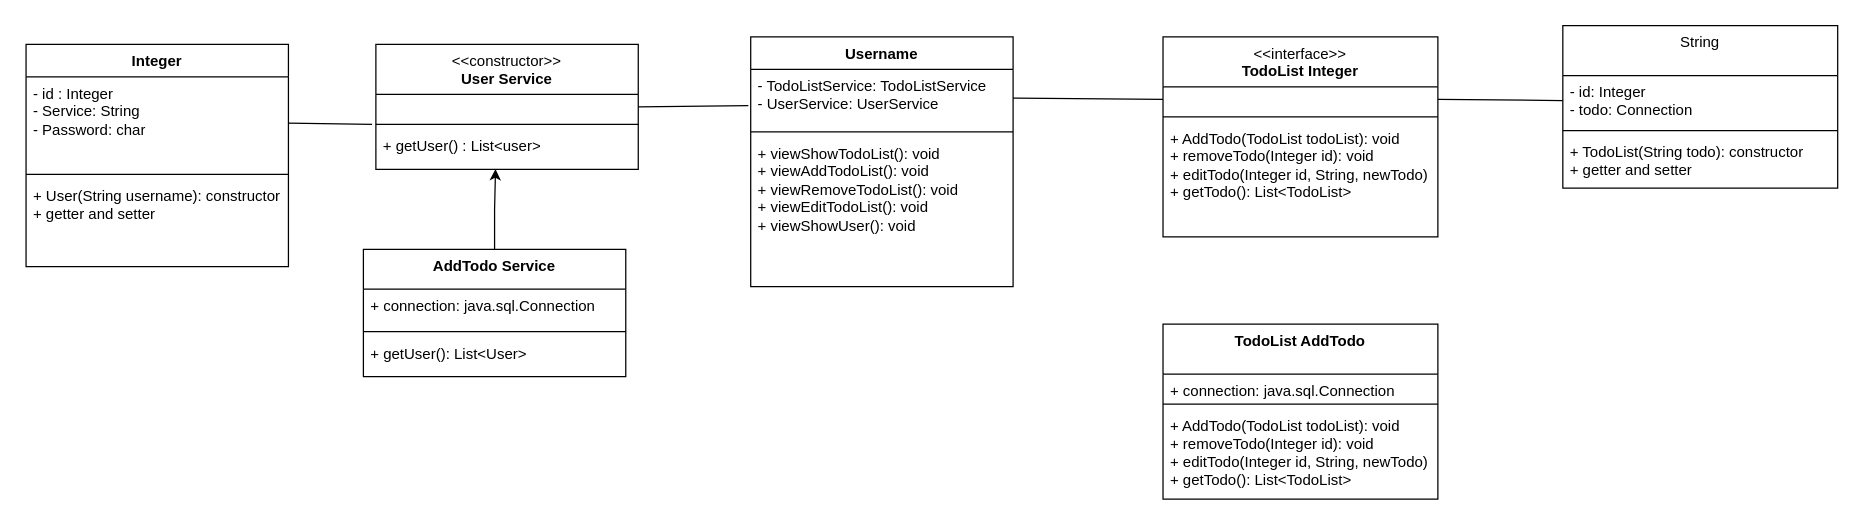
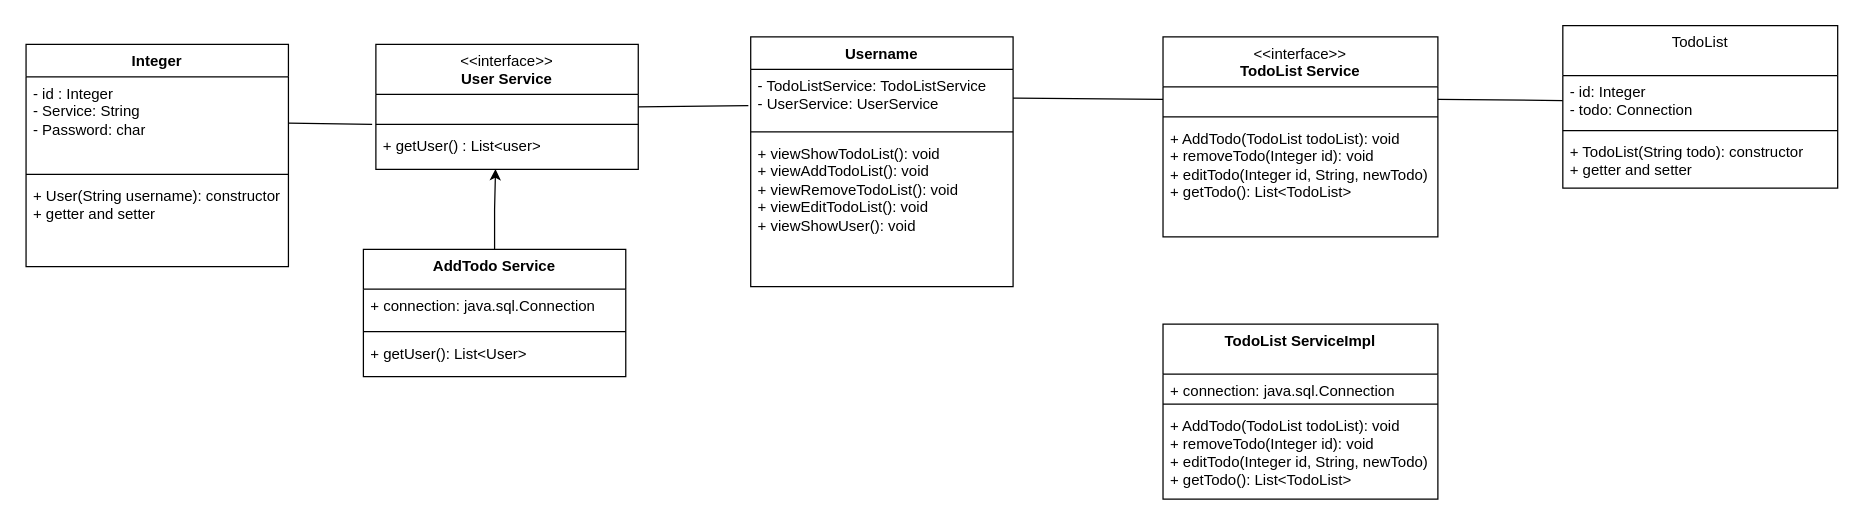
node "String": label "String" -> "TodoList"
node "<<interface>> TodoList Integer": label "<<interface>> TodoList Integer" -> "<<interface>> TodoList Service"
node "<<constructor>> User Service": label "<<constructor>> User Service" -> "<<interface>> User Service"
node "TodoList AddTodo": label "TodoList AddTodo" -> "TodoList ServiceImpl"
